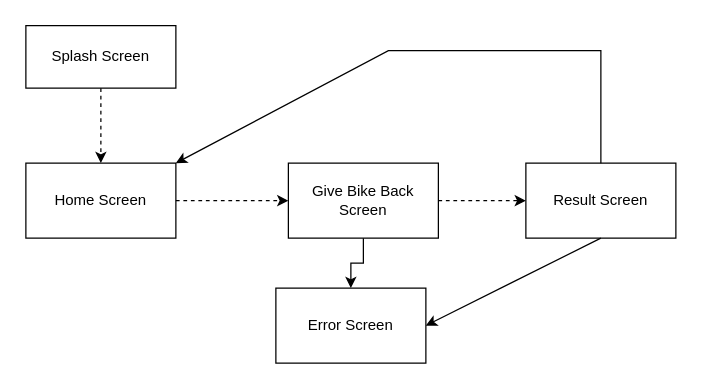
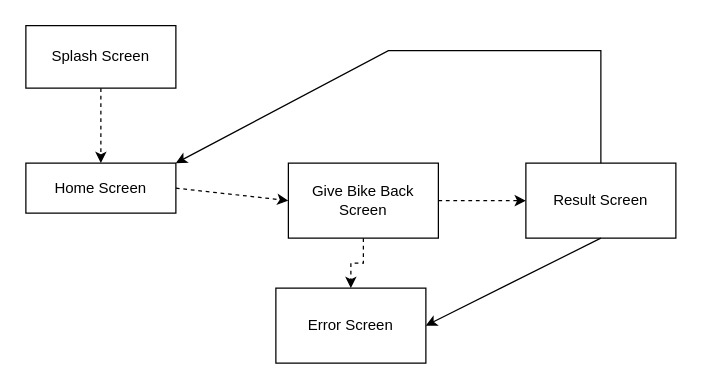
node "Home Screen": size 150x75 -> 150x50
edge "Give Bike Back Screen" -> "Error Screen": style solid -> dashed
